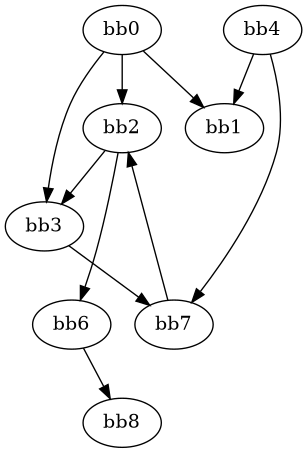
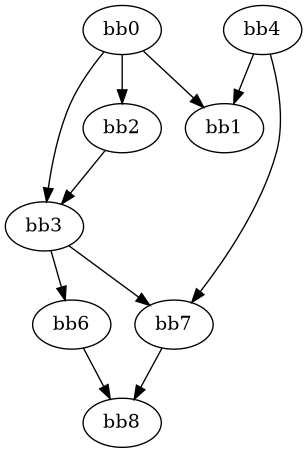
edge "bb2" -> "bb6": now "bb3" -> "bb6"
edge "bb7" -> "bb2": now "bb7" -> "bb8"
